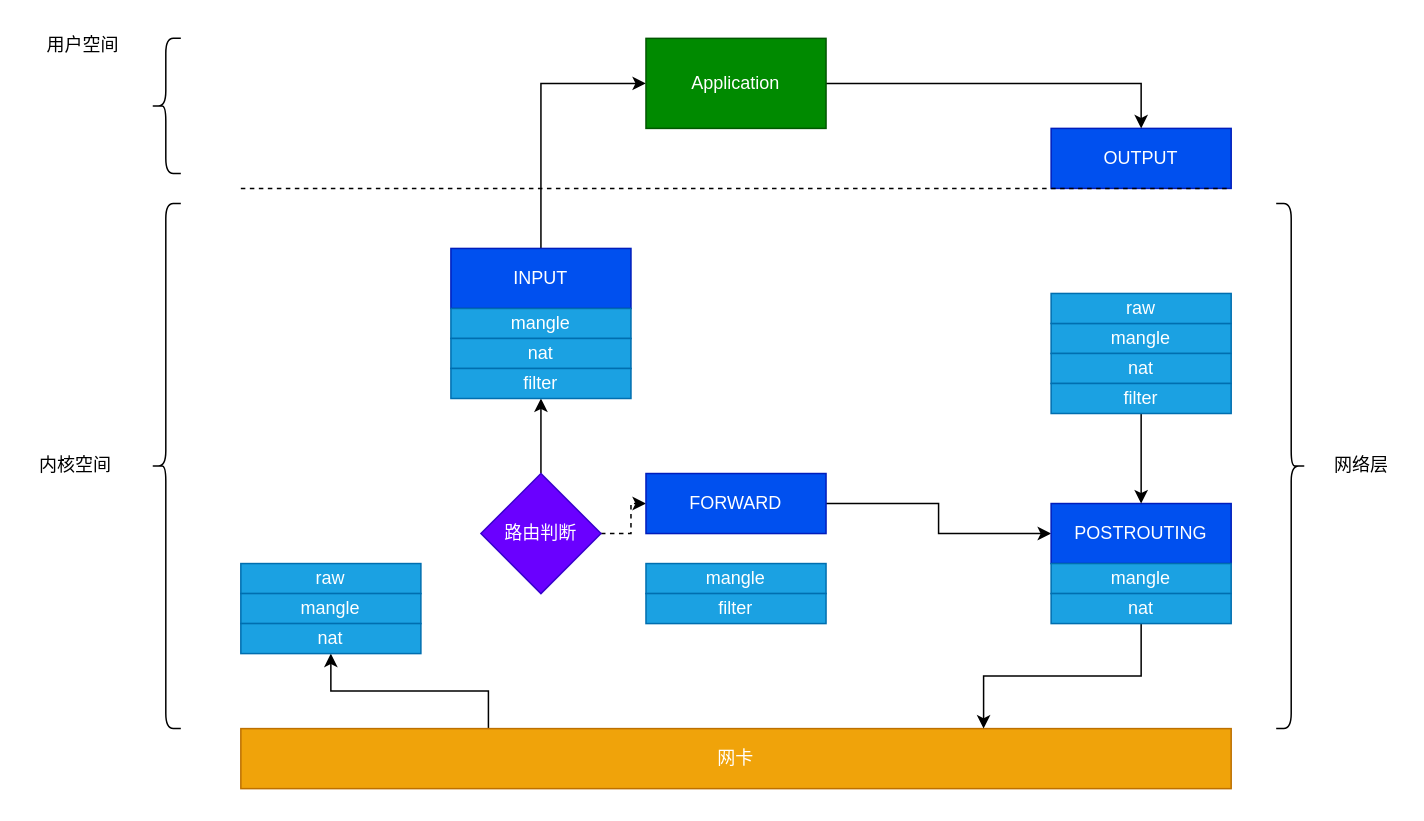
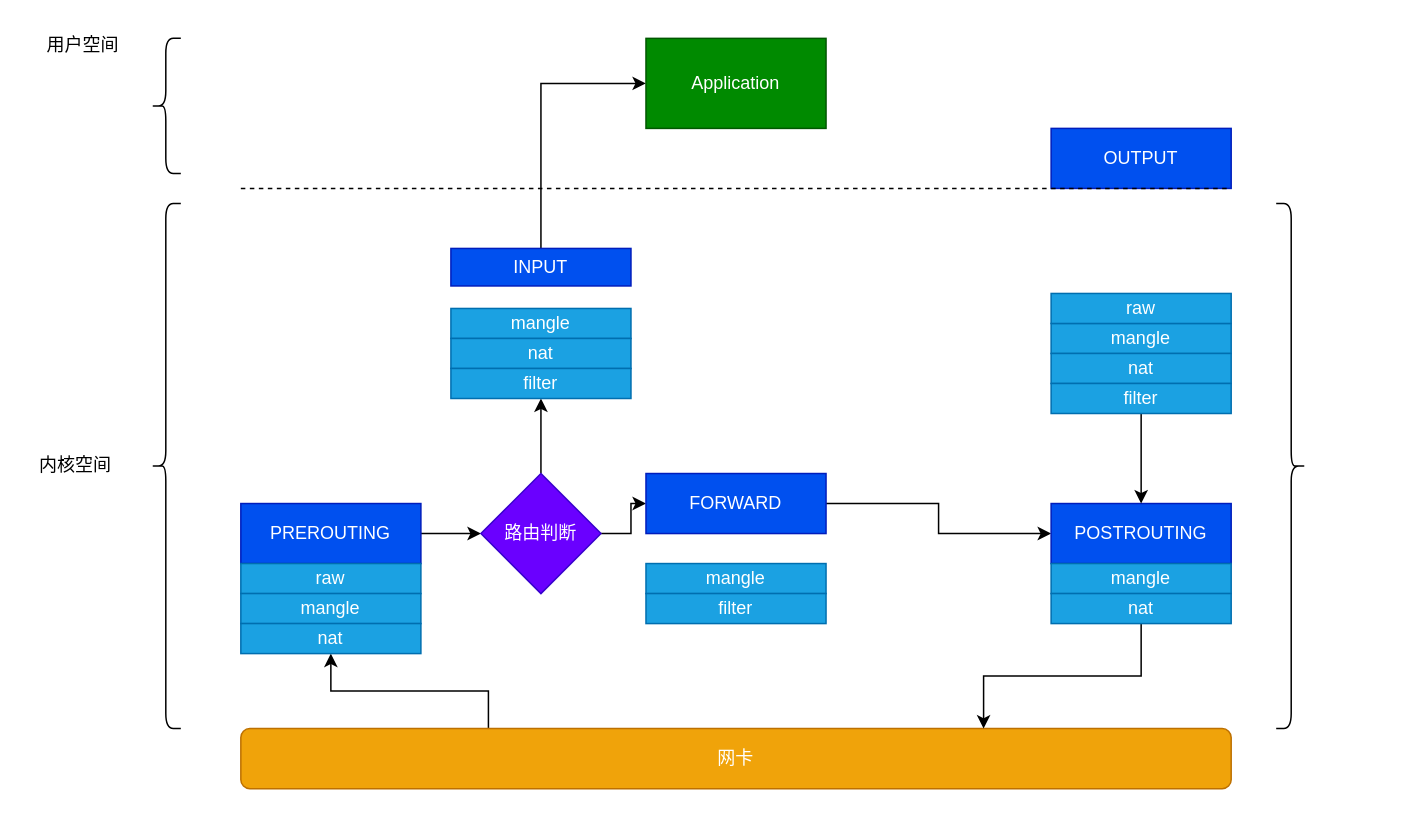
edge "Application" -> "OUTPUT": removed
node "INPUT": size 180x60 -> 180x38
node "网络层": removed
edge "路由判断" -> "FORWARD": style dashed -> solid
node "PREROUTING": added
edge "PREROUTING" -> "路由判断": added
node "网卡": shape rectangle -> rounded rectangle
